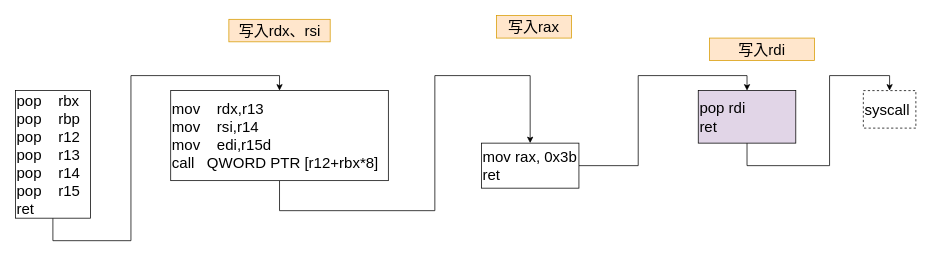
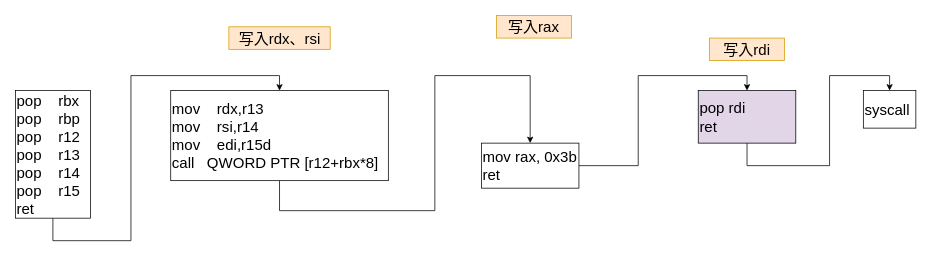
node "写入rdx、rsi": moved (279, 30) -> (279, 38)
node "写入rdi": size 105x23 -> 75x23
node "syscall": style dashed -> solid
